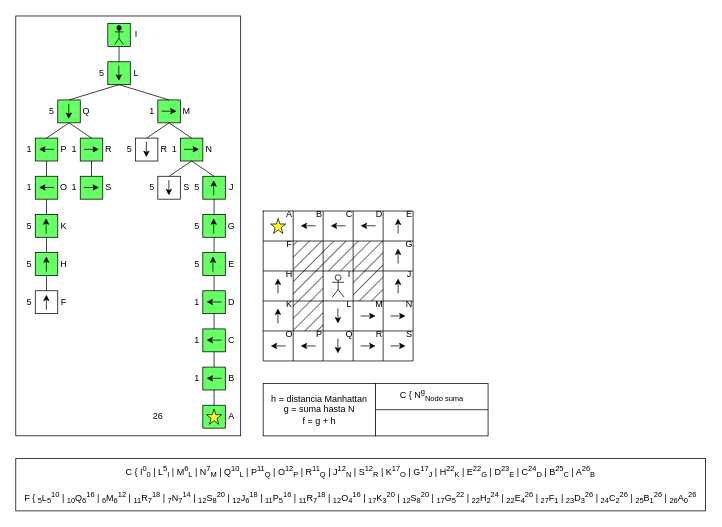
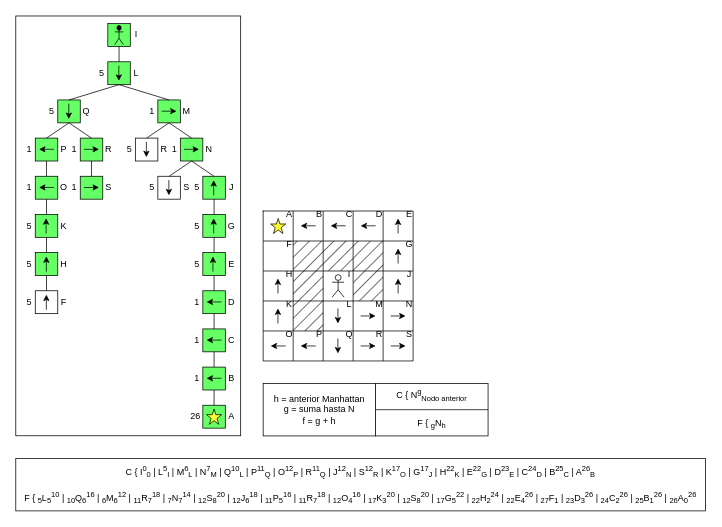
node "C { NgNodo suma": label "C { NgNodo suma" -> "C { NgNodo anterior"
node "h = distancia Manhattan g = suma hasta N f = g + h": label "h = distancia Manhattan g = suma hasta N f = g + h" -> "h = anterior Manhattan g = suma hasta N f = g + h"
node "26": moved (158, 417) -> (195, 417)
node "F { gNh": added
